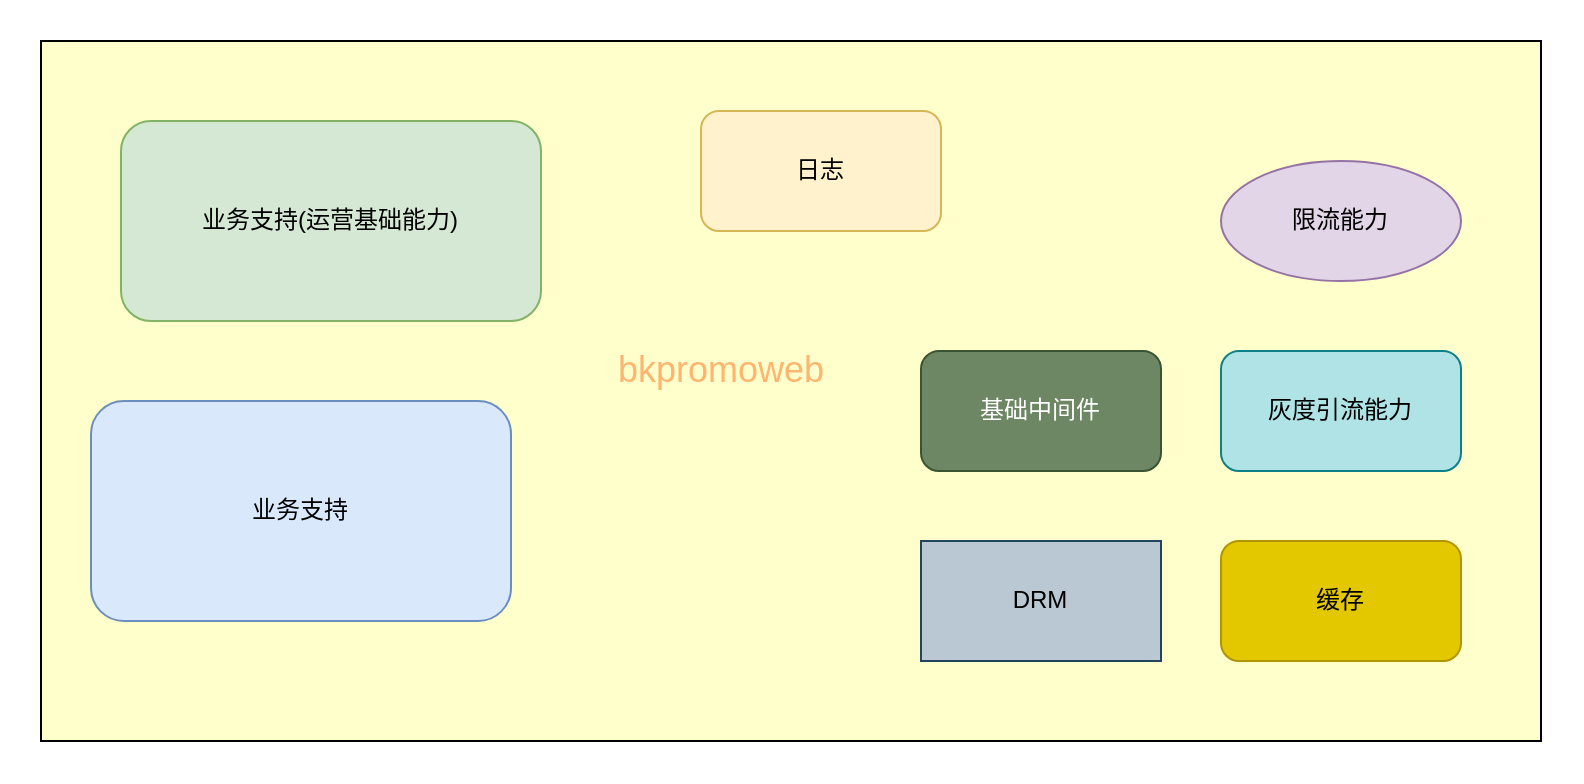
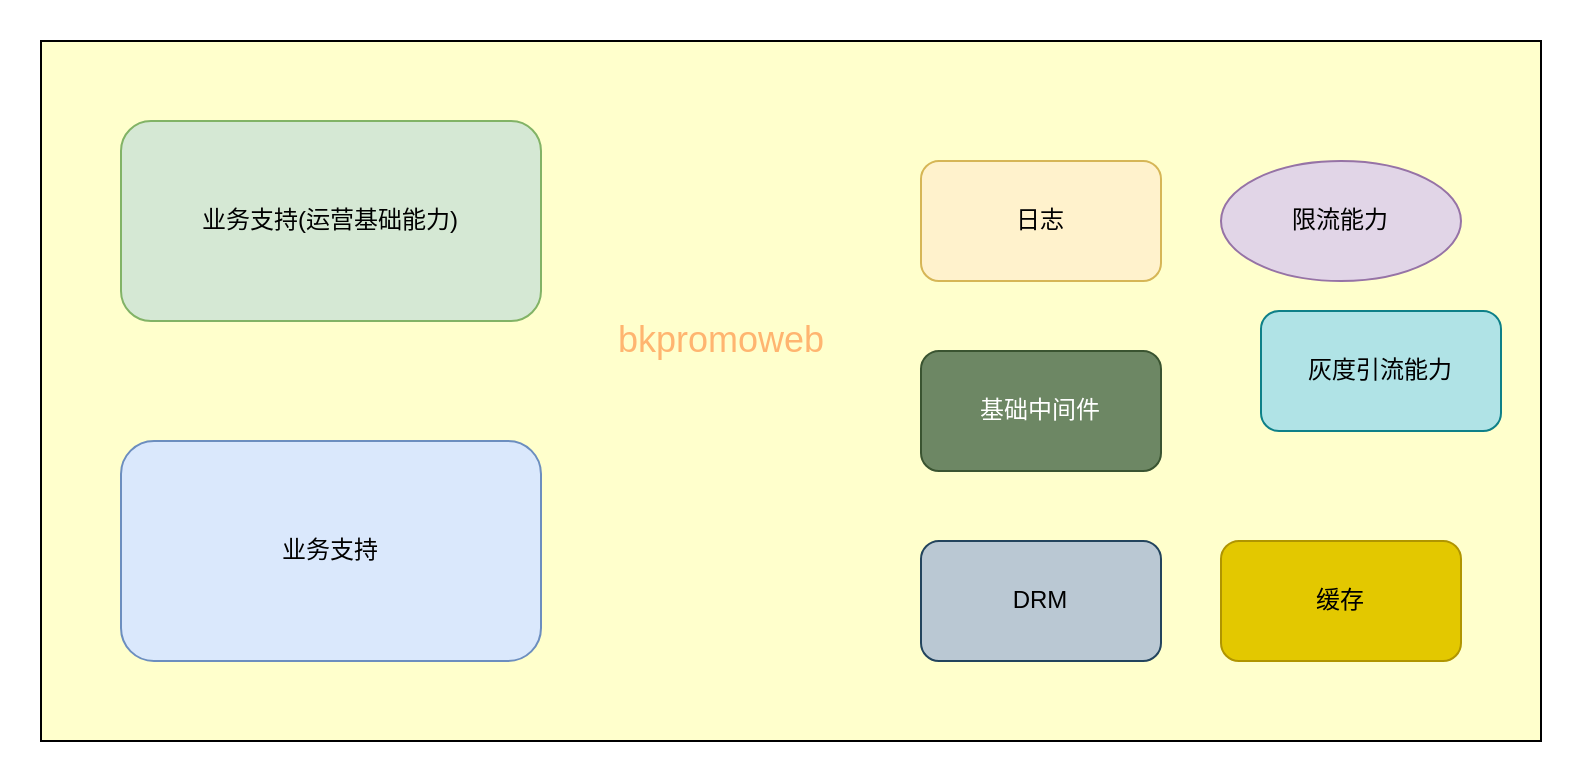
node "日志": moved (821, 171) -> (1041, 221)
node "bkpromoweb": moved (721, 371) -> (721, 341)
node "灰度引流能力": moved (1341, 411) -> (1381, 371)
node "业务支持": moved (301, 511) -> (331, 551)
node "DRM": shape rectangle -> rounded rectangle
